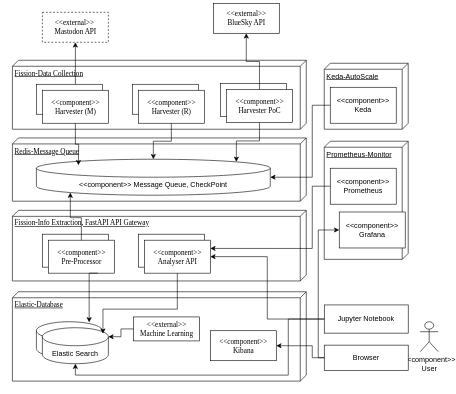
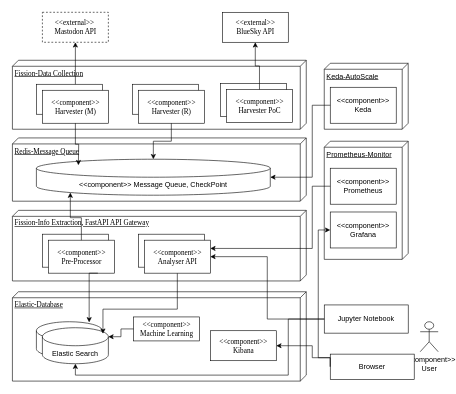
node "<<external>> BlueSky API": moved (246, 18) -> (255, 27)
edge "<<component>> Harvester PoC" -> "<<component>> Message Queue, CheckPoint": removed
node "<<component>> Grafana": moved (372, 230) -> (363, 230)
node "<<external>> Machine Learning": label "<<external>> Machine Learning" -> "<<component>> Machine Learning"
node "Browser": moved (366, 358) -> (372, 367)
